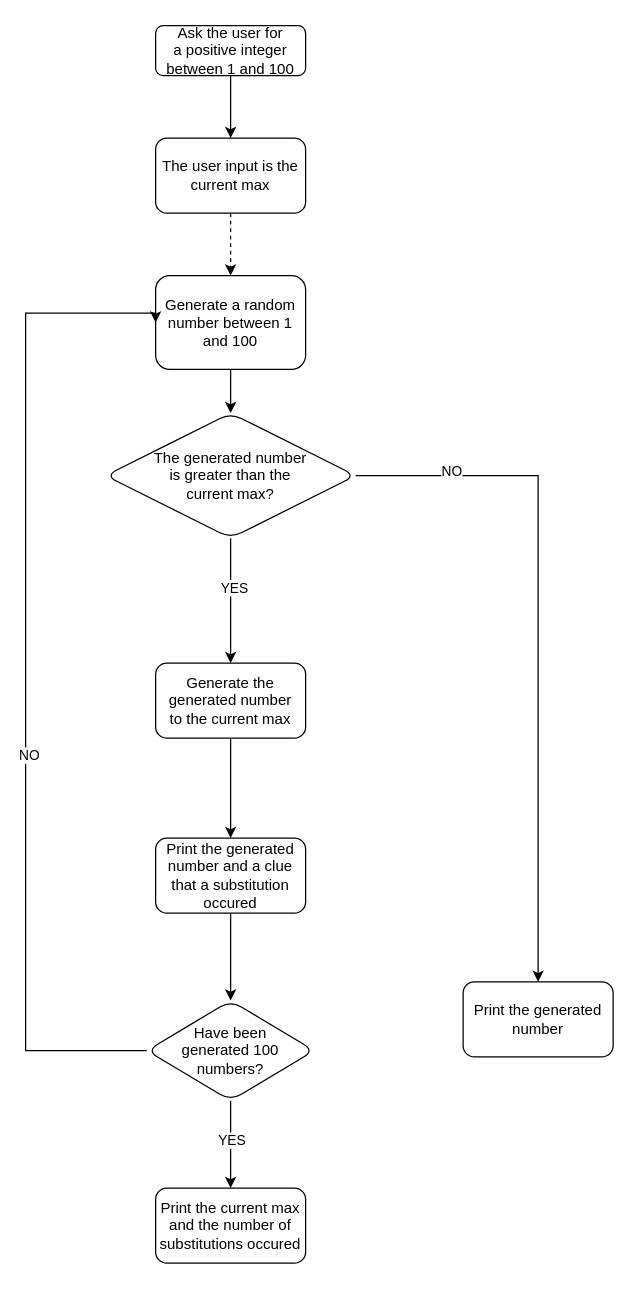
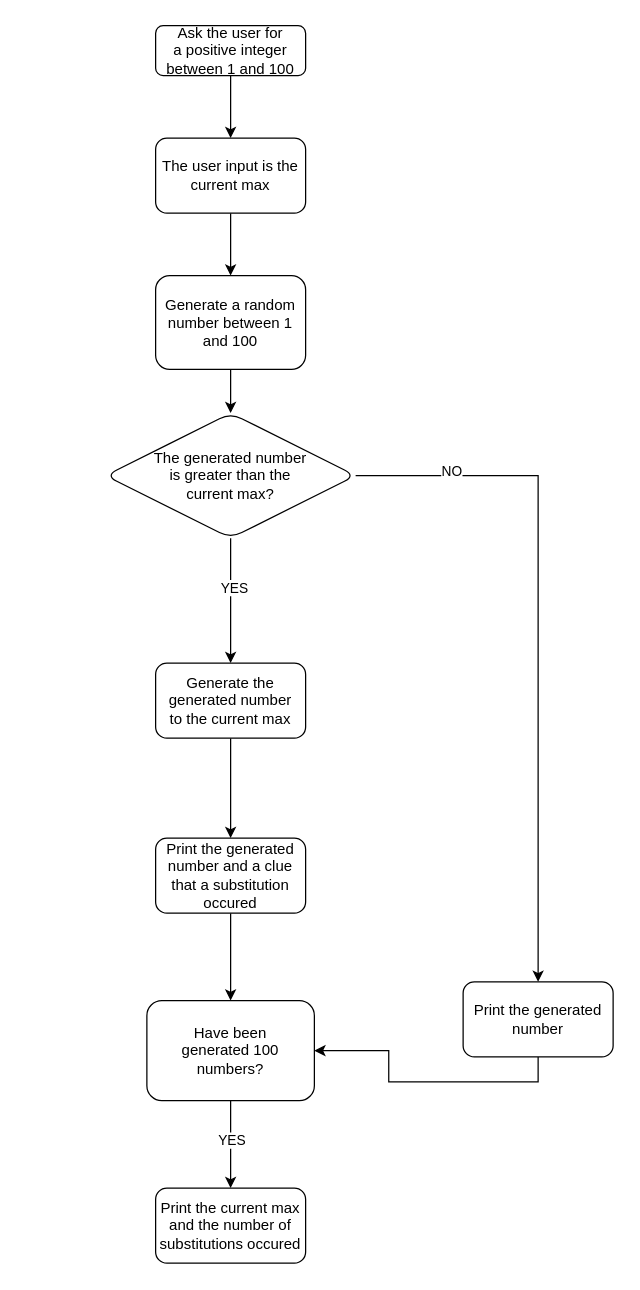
edge "The user input is the current max" -> "Generate a random number between 1 and 100": style dashed -> solid
edge "Have been generated 100 numbers?" -> "Generate a random number between 1 and 100": removed, label "NO"
node "Have been generated 100 numbers?": shape diamond -> rounded rectangle
edge "Print the generated number" -> "Have been generated 100 numbers?": added
